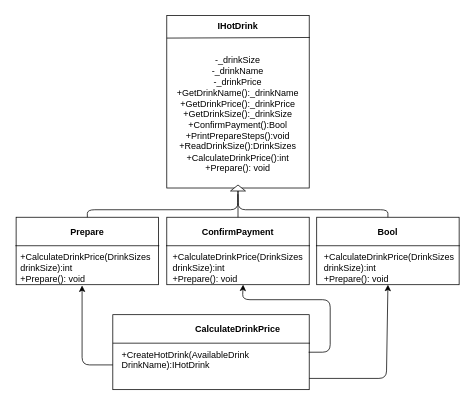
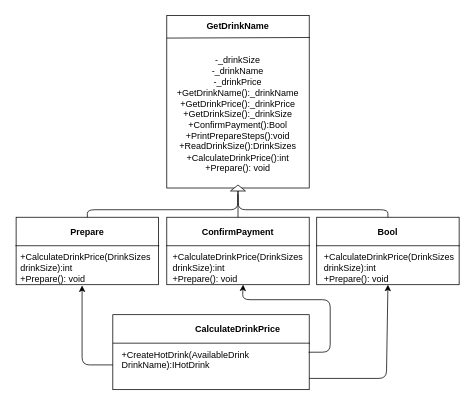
node "IHotDrink": label "IHotDrink" -> "GetDrinkName"
